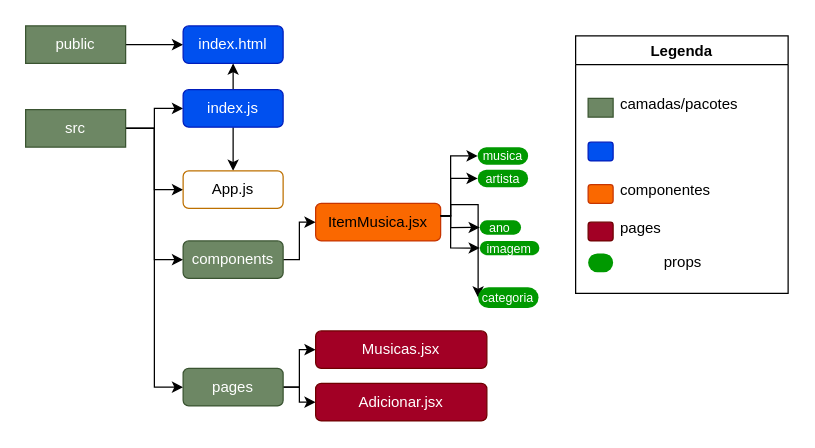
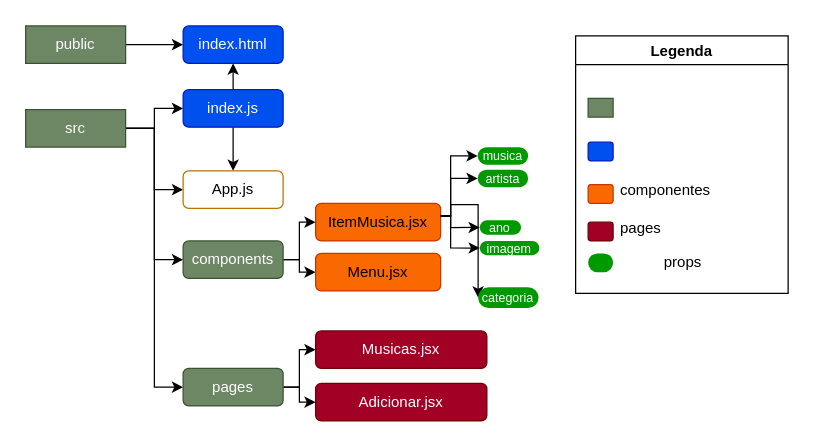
node "camadas/pacotes": removed
edge "components" -> "Menu.jsx": added
node "Menu.jsx": added
